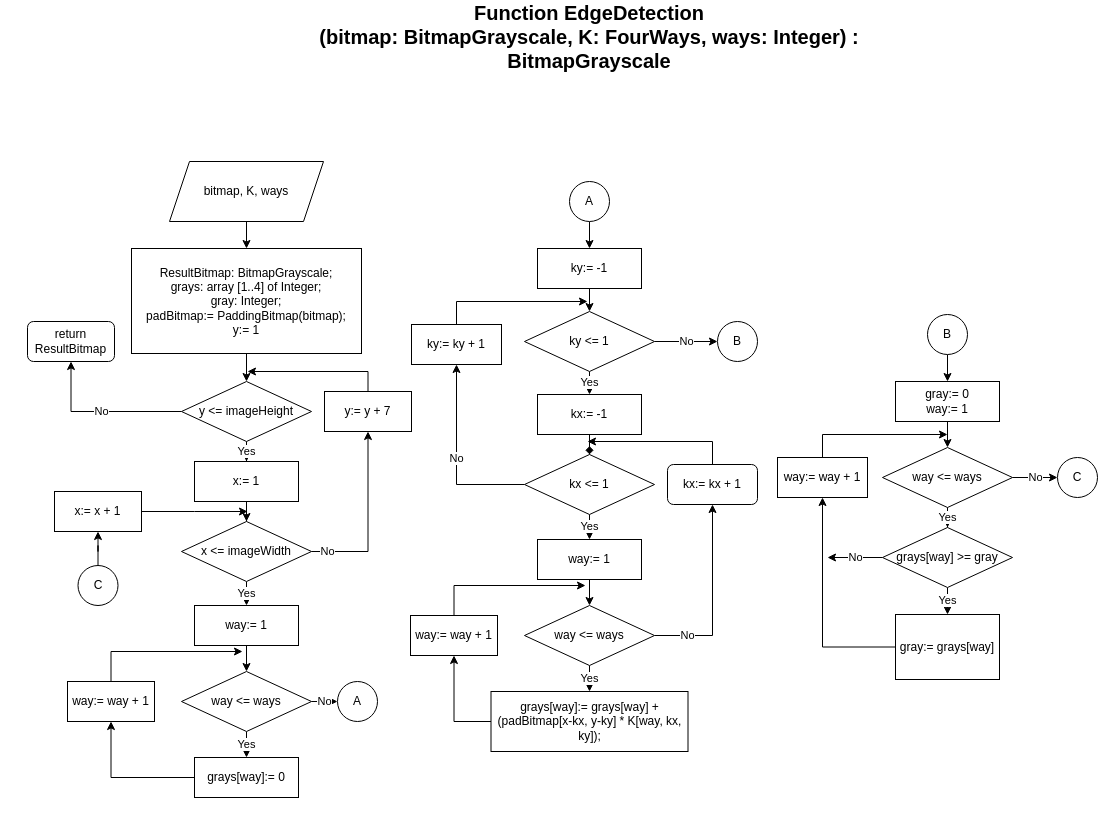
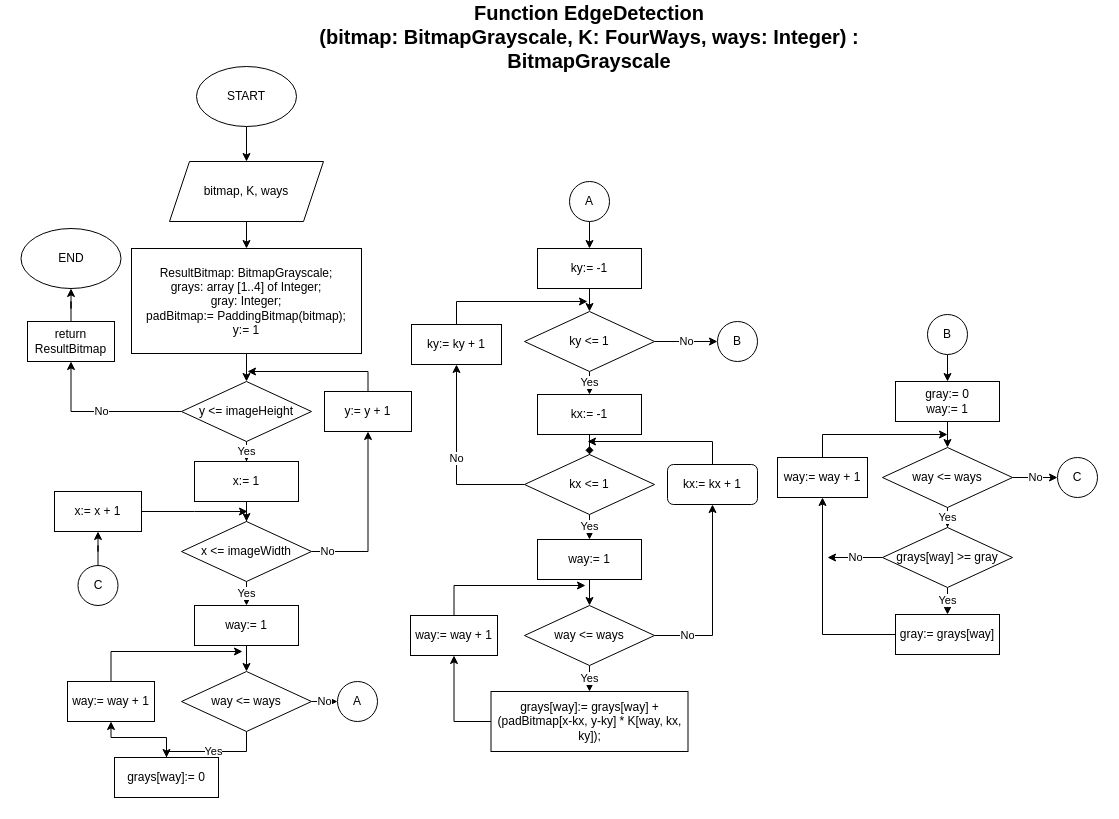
node "START": added
edge "START" -> "bitmap, K, ways": added
node "END": added
edge "return ResultBitmap" -> "END": added
node "return ResultBitmap": shape rounded rectangle -> rectangle
node "y:= y + 7": label "y:= y + 7" -> "y:= y + 1"
node "gray:= grays[way]": size 104x65 -> 104x40
node "grays[way]:= 0": moved (247, 778) -> (167, 778)
